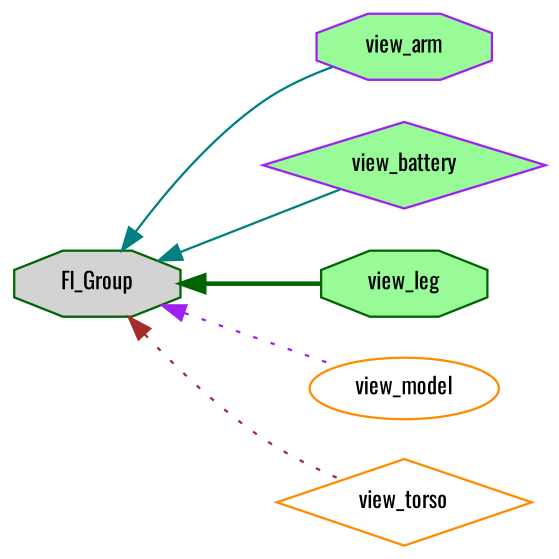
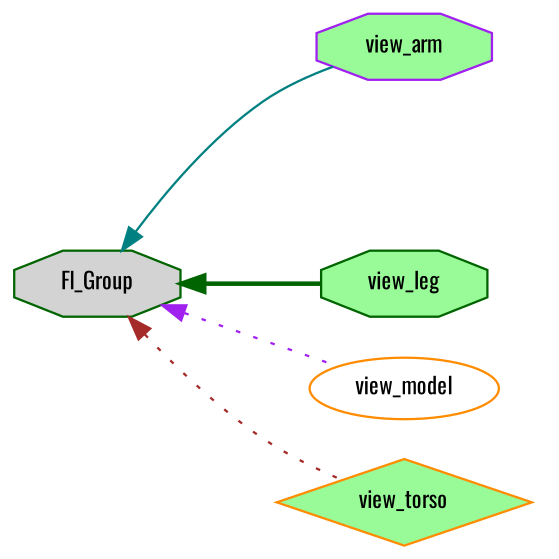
node "view_battery": removed
node "view_torso": fillcolor white -> palegreen
